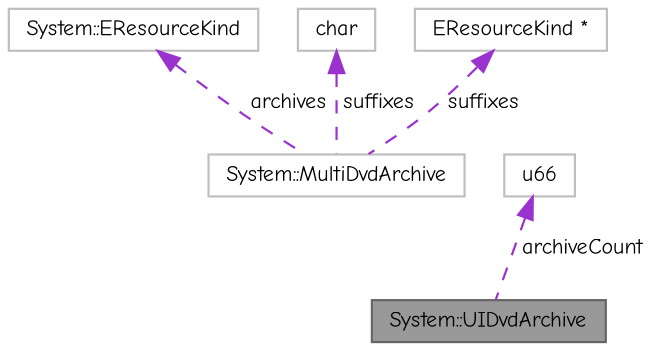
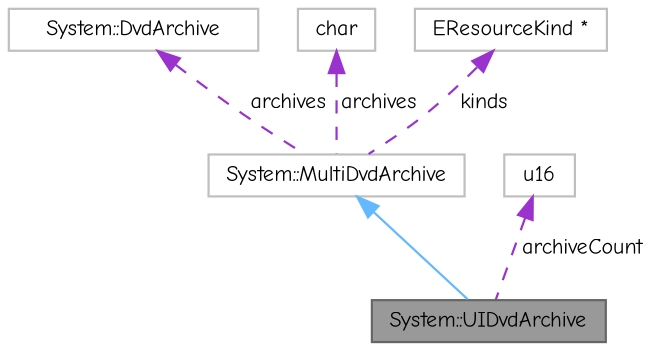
node "System::EResourceKind": label "System::EResourceKind" -> "System::DvdArchive"
edge "System::MultiDvdArchive" -> "char": label " suffixes" -> " archives"
edge "System::MultiDvdArchive" -> "EResourceKind *": label " suffixes" -> " kinds"
node "u66": label "u66" -> "u16"
edge "System::UIDvdArchive" -> "System::MultiDvdArchive": added
